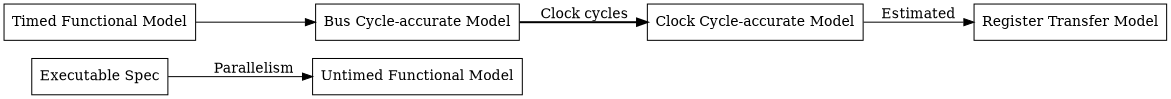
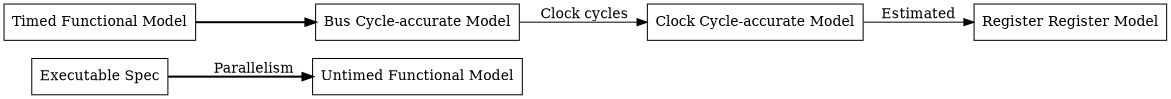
edge "Timed Functional Model" -> "Bus Cycle-accurate Model": style solid -> bold
edge "Bus Cycle-accurate Model" -> "Clock Cycle-accurate Model": style bold -> solid
node "Register Transfer Model": label "Register Transfer Model" -> "Register Register Model"
edge "Executable Spec" -> "Untimed Functional Model": style solid -> bold
